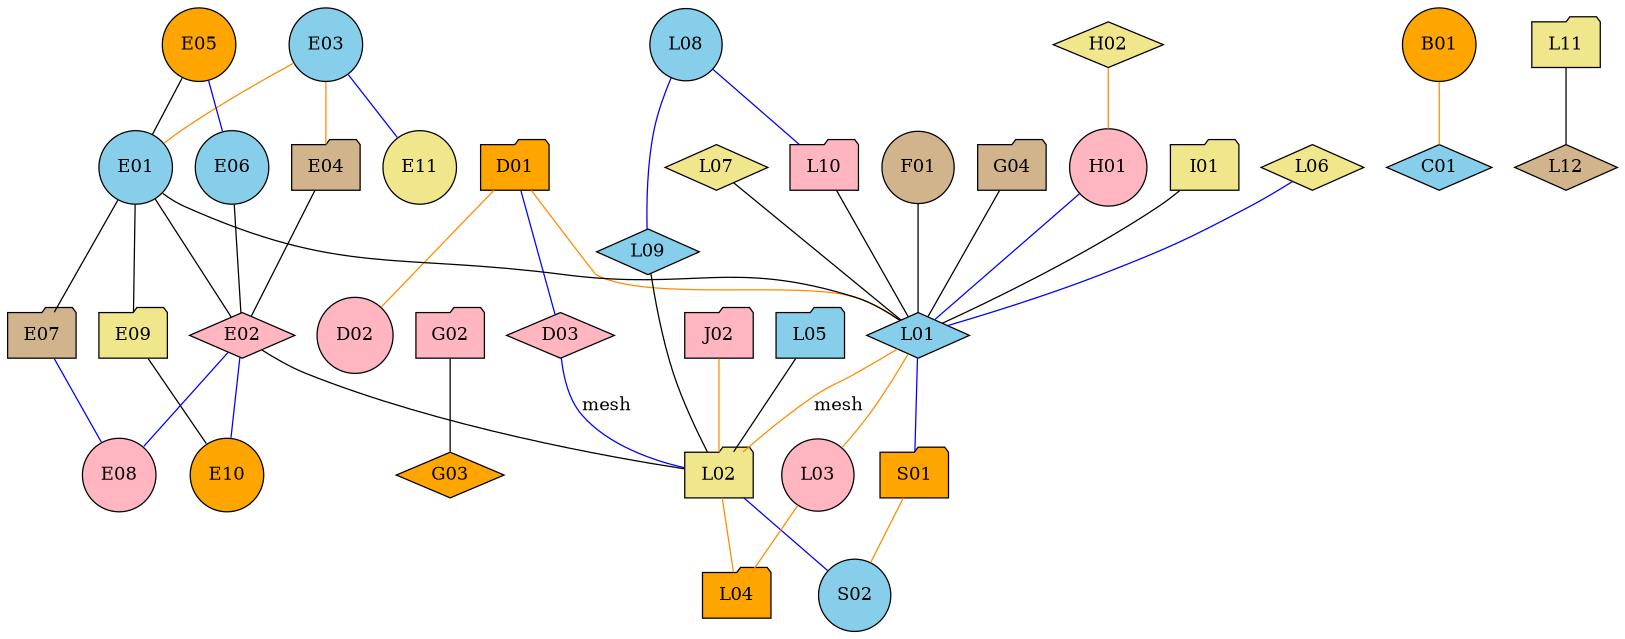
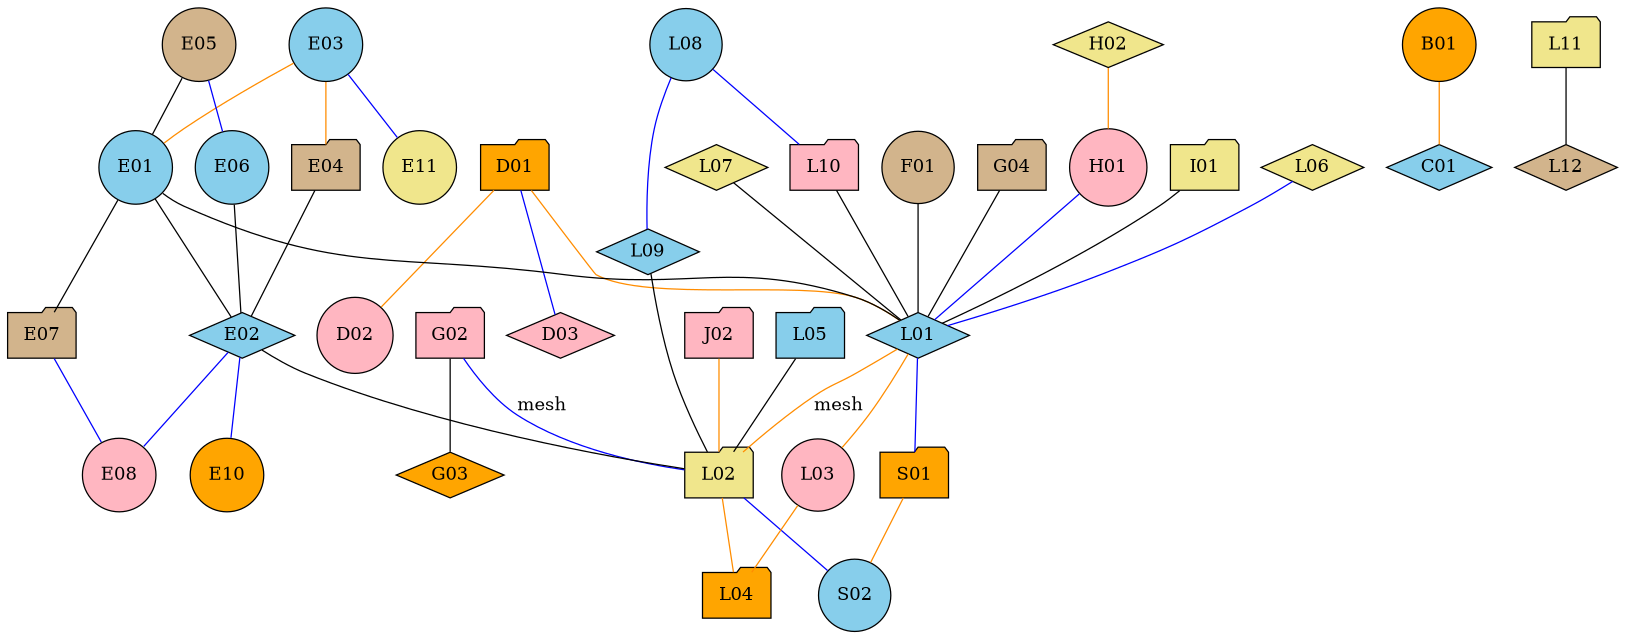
node "E05": fillcolor orange -> tan
node "E09": removed
node "E02": fillcolor lightpink -> skyblue
edge "D03" -- "L02": now "G02" -- "L02"
